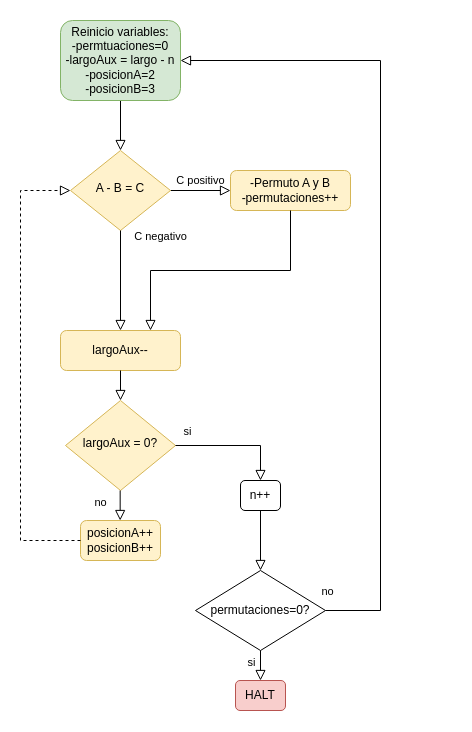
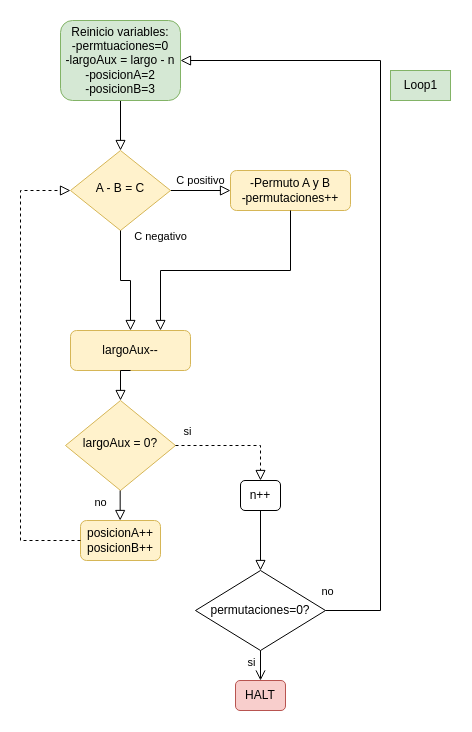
node "Loop1": added
node "largoAux--": moved (121, 351) -> (131, 351)
edge "largoAux = 0?" -> "n++": style solid -> dashed
edge "permutaciones=0?" -> "HALT": arrowhead block -> open
